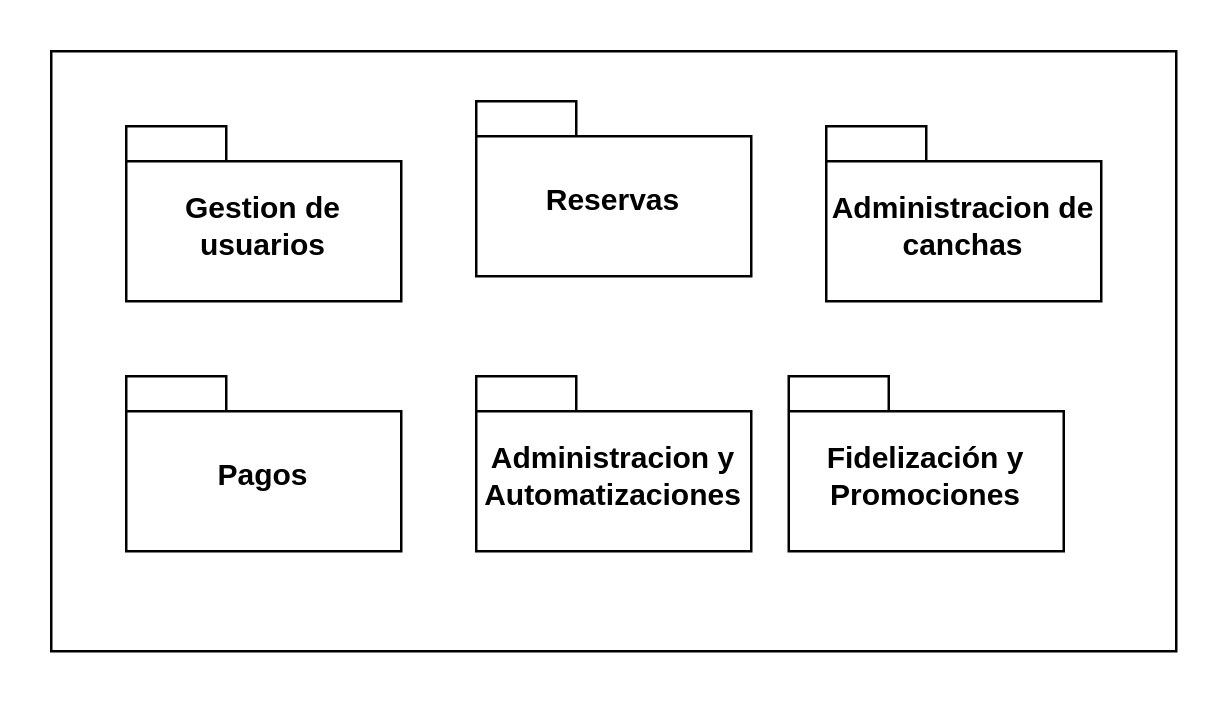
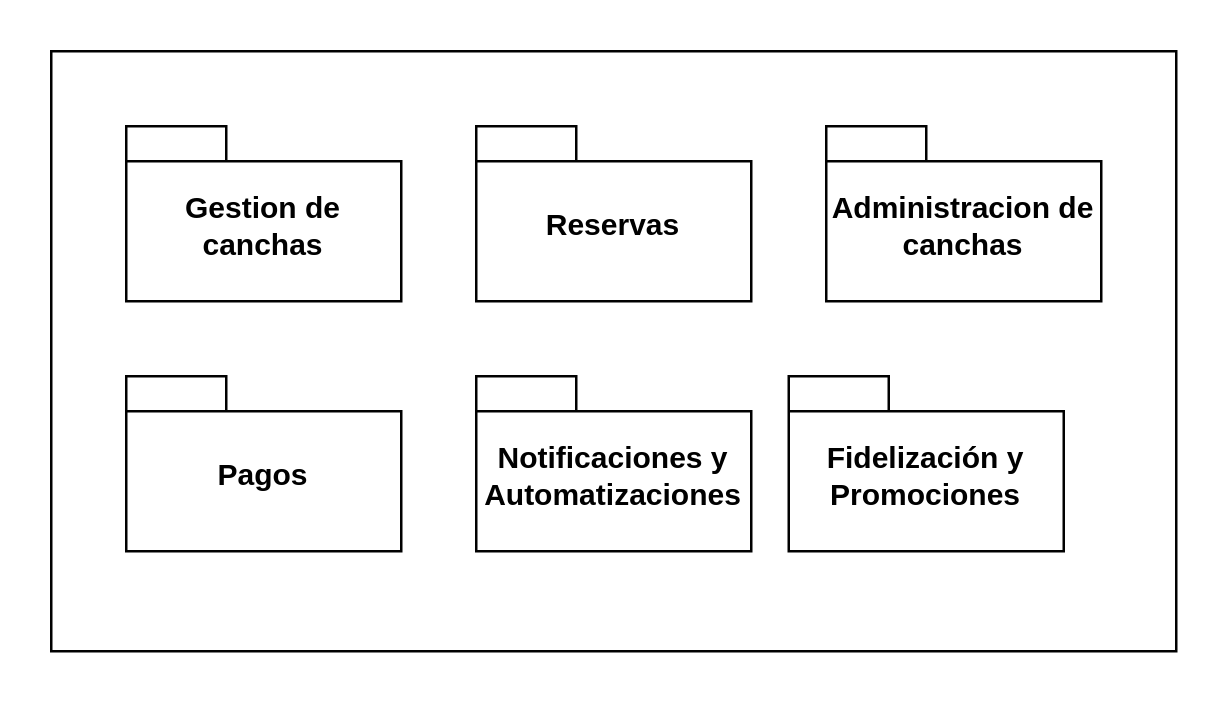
node "Reservas": moved (614, 189) -> (614, 214)
node "Gestion de usuarios": label "Gestion de usuarios" -> "Gestion de canchas"
node "Administracion y Automatizaciones": label "Administracion y Automatizaciones" -> "Notificaciones y Automatizaciones"
